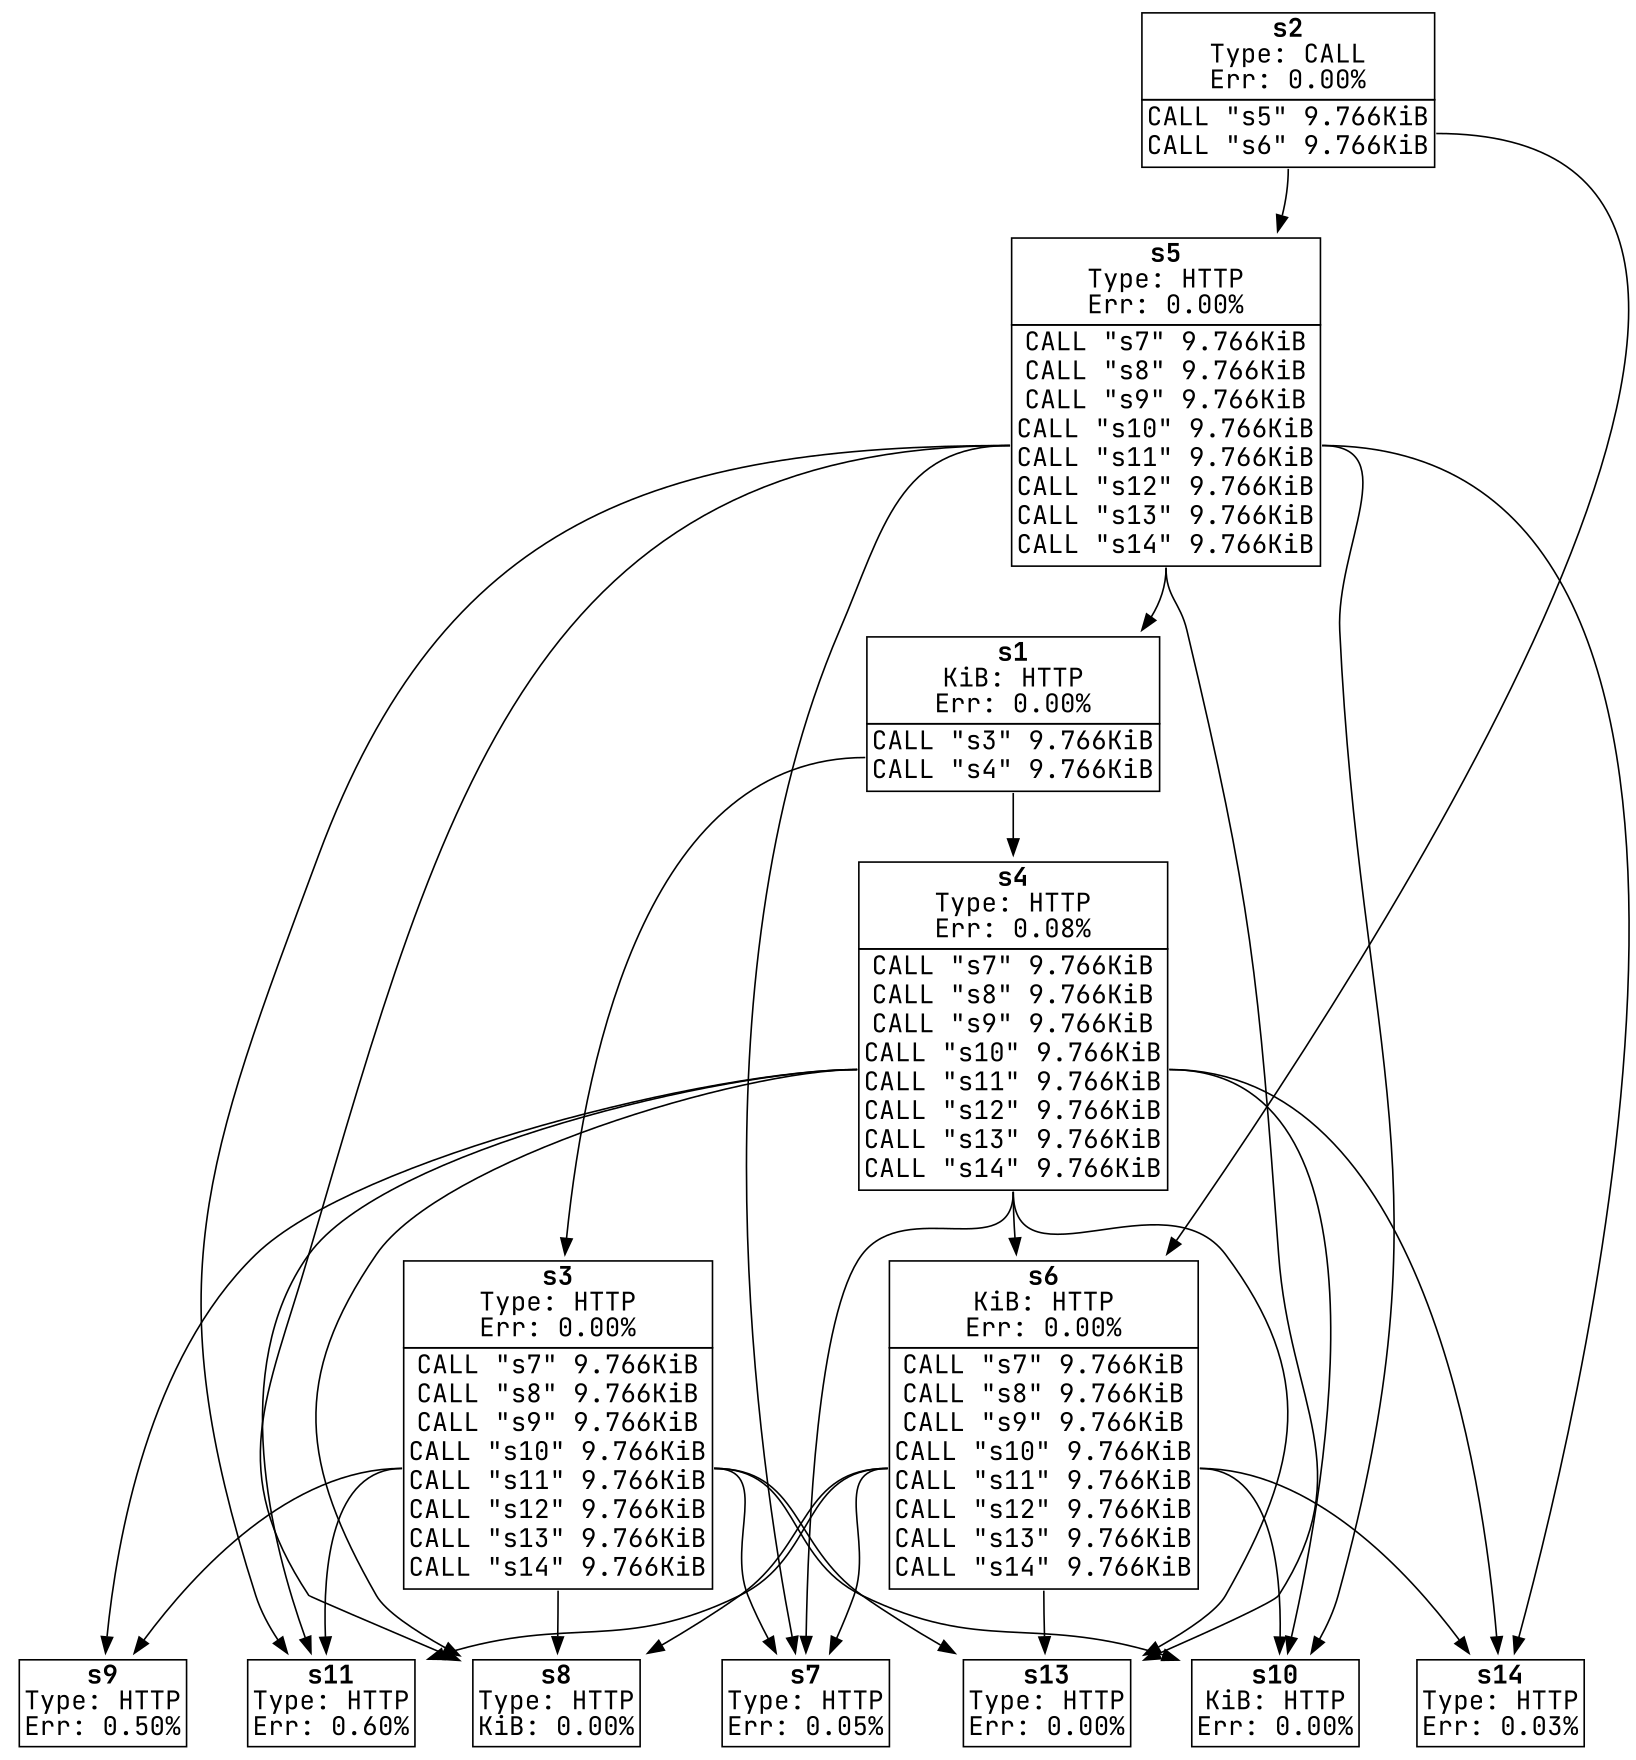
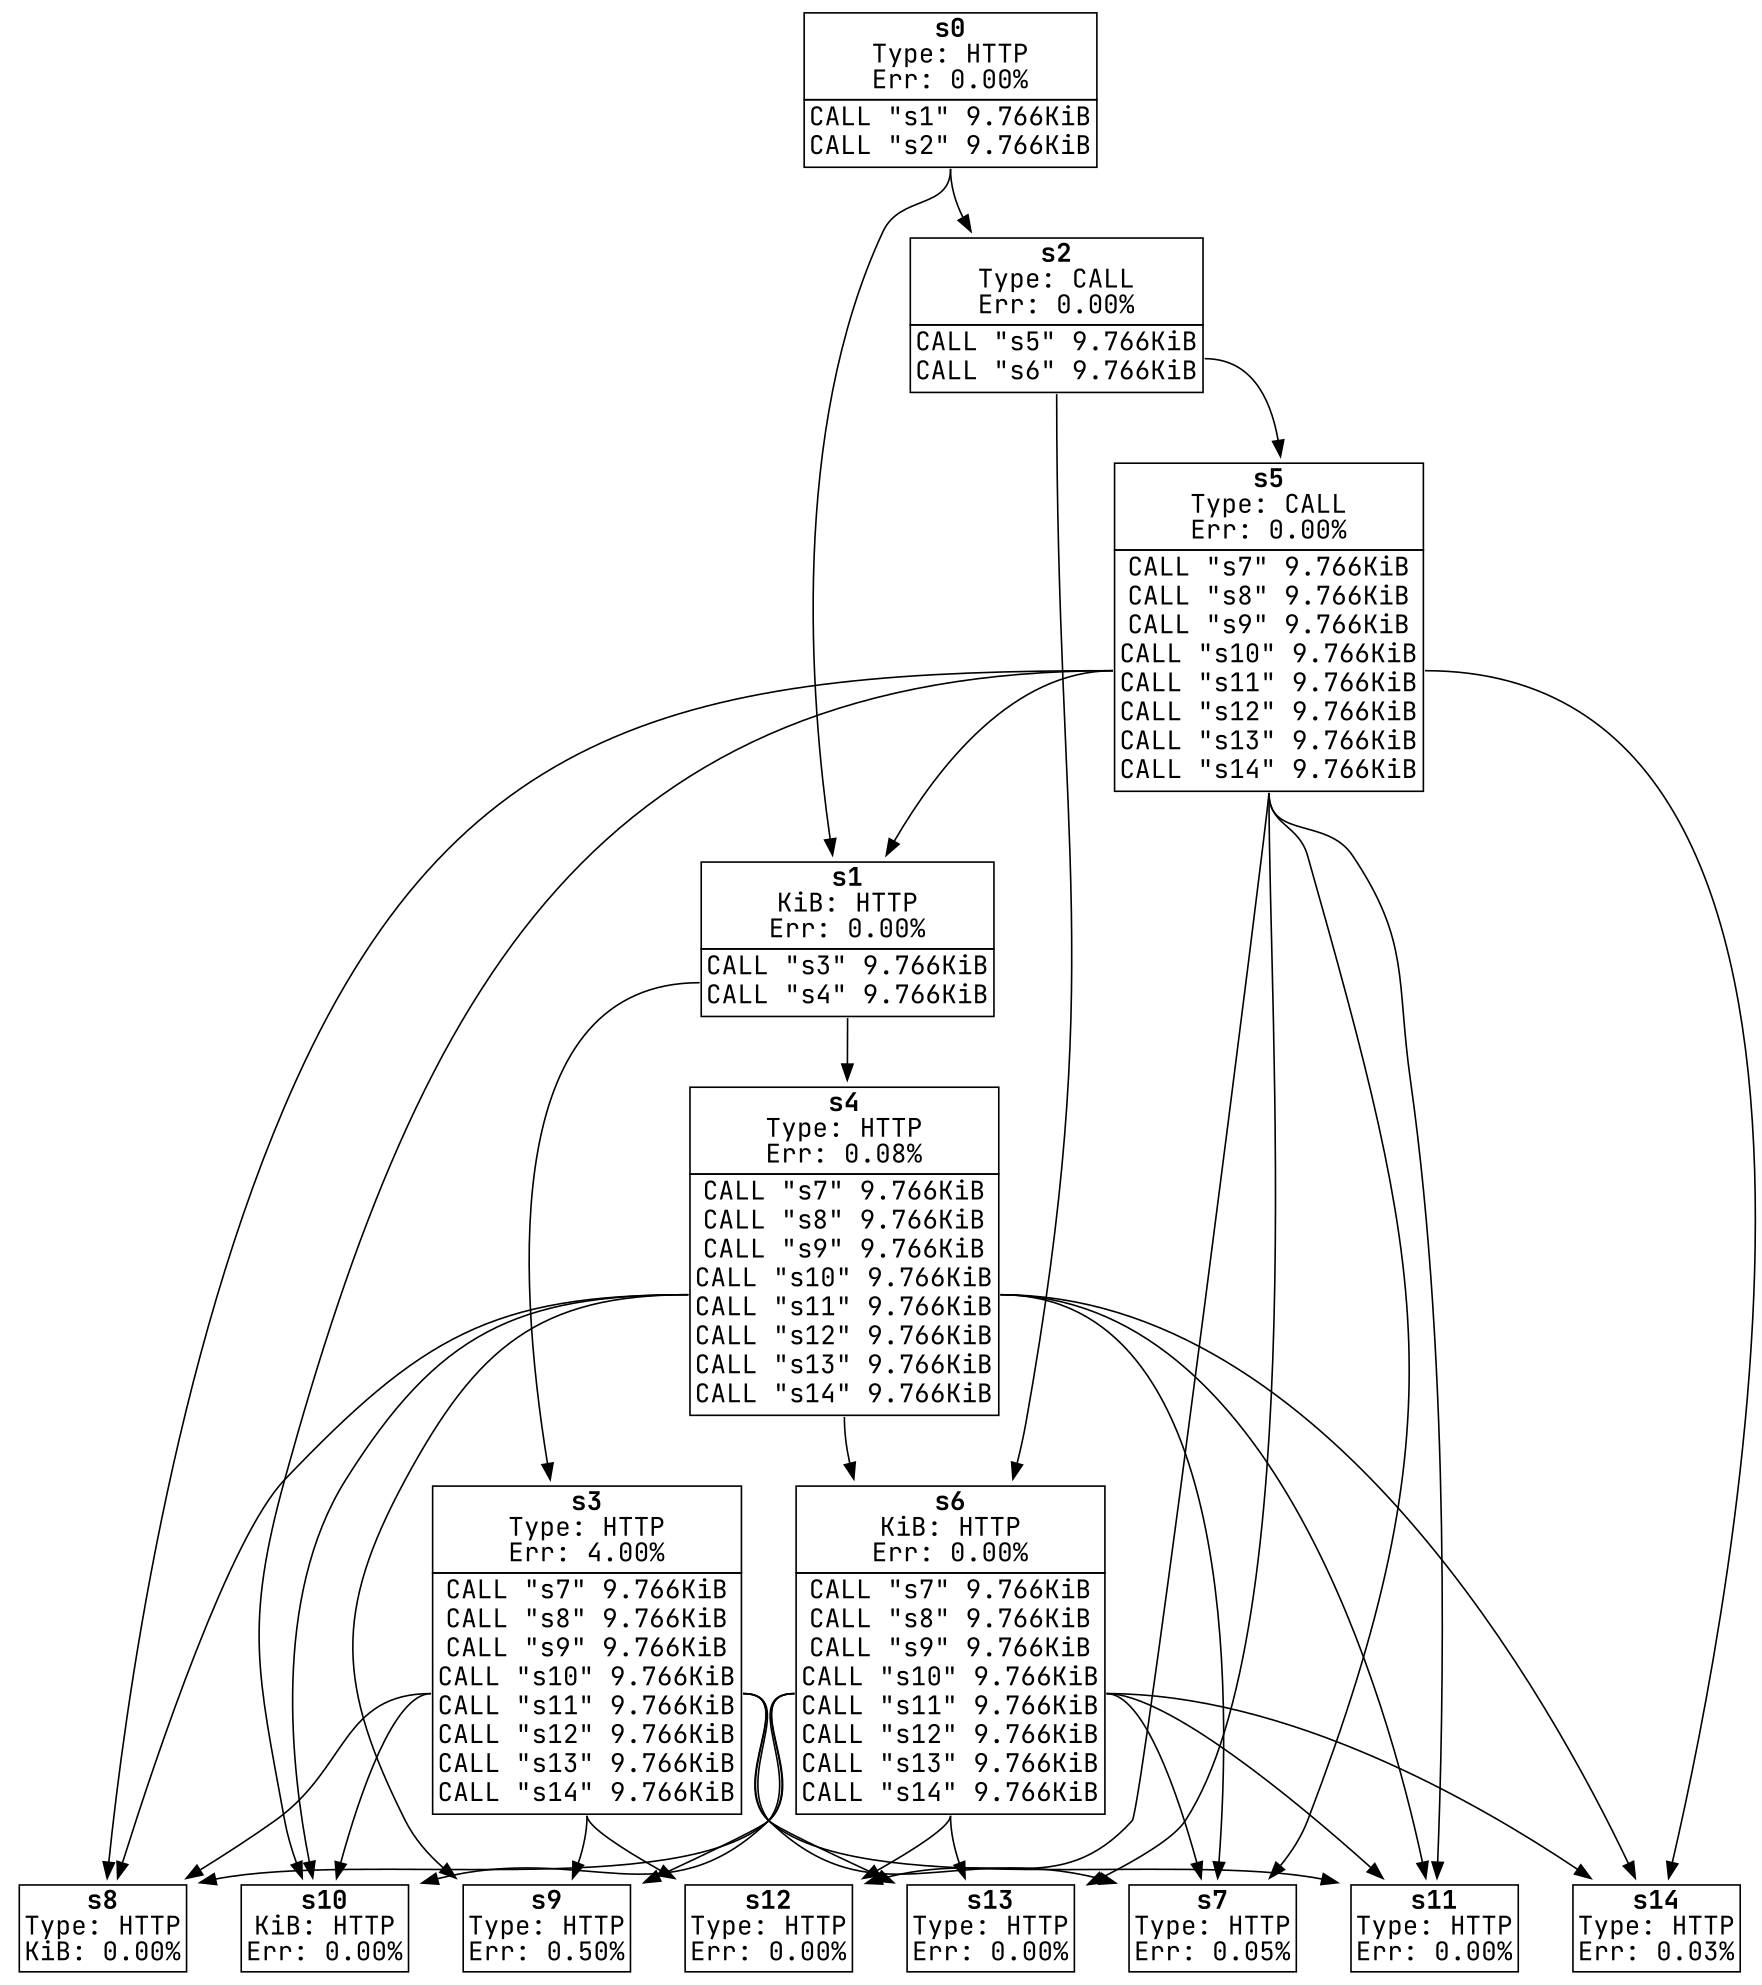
node "s0": added
node "s5": text "Type: HTTP" -> "Type: CALL"
node "s3": text "Err: 0.00%" -> "Err: 4.00%"
edge "s4" -> "s13": removed
node "s11": text "Err: 0.60%" -> "Err: 0.00%"
edge "s6" -> "s9": added
node "s12": added
